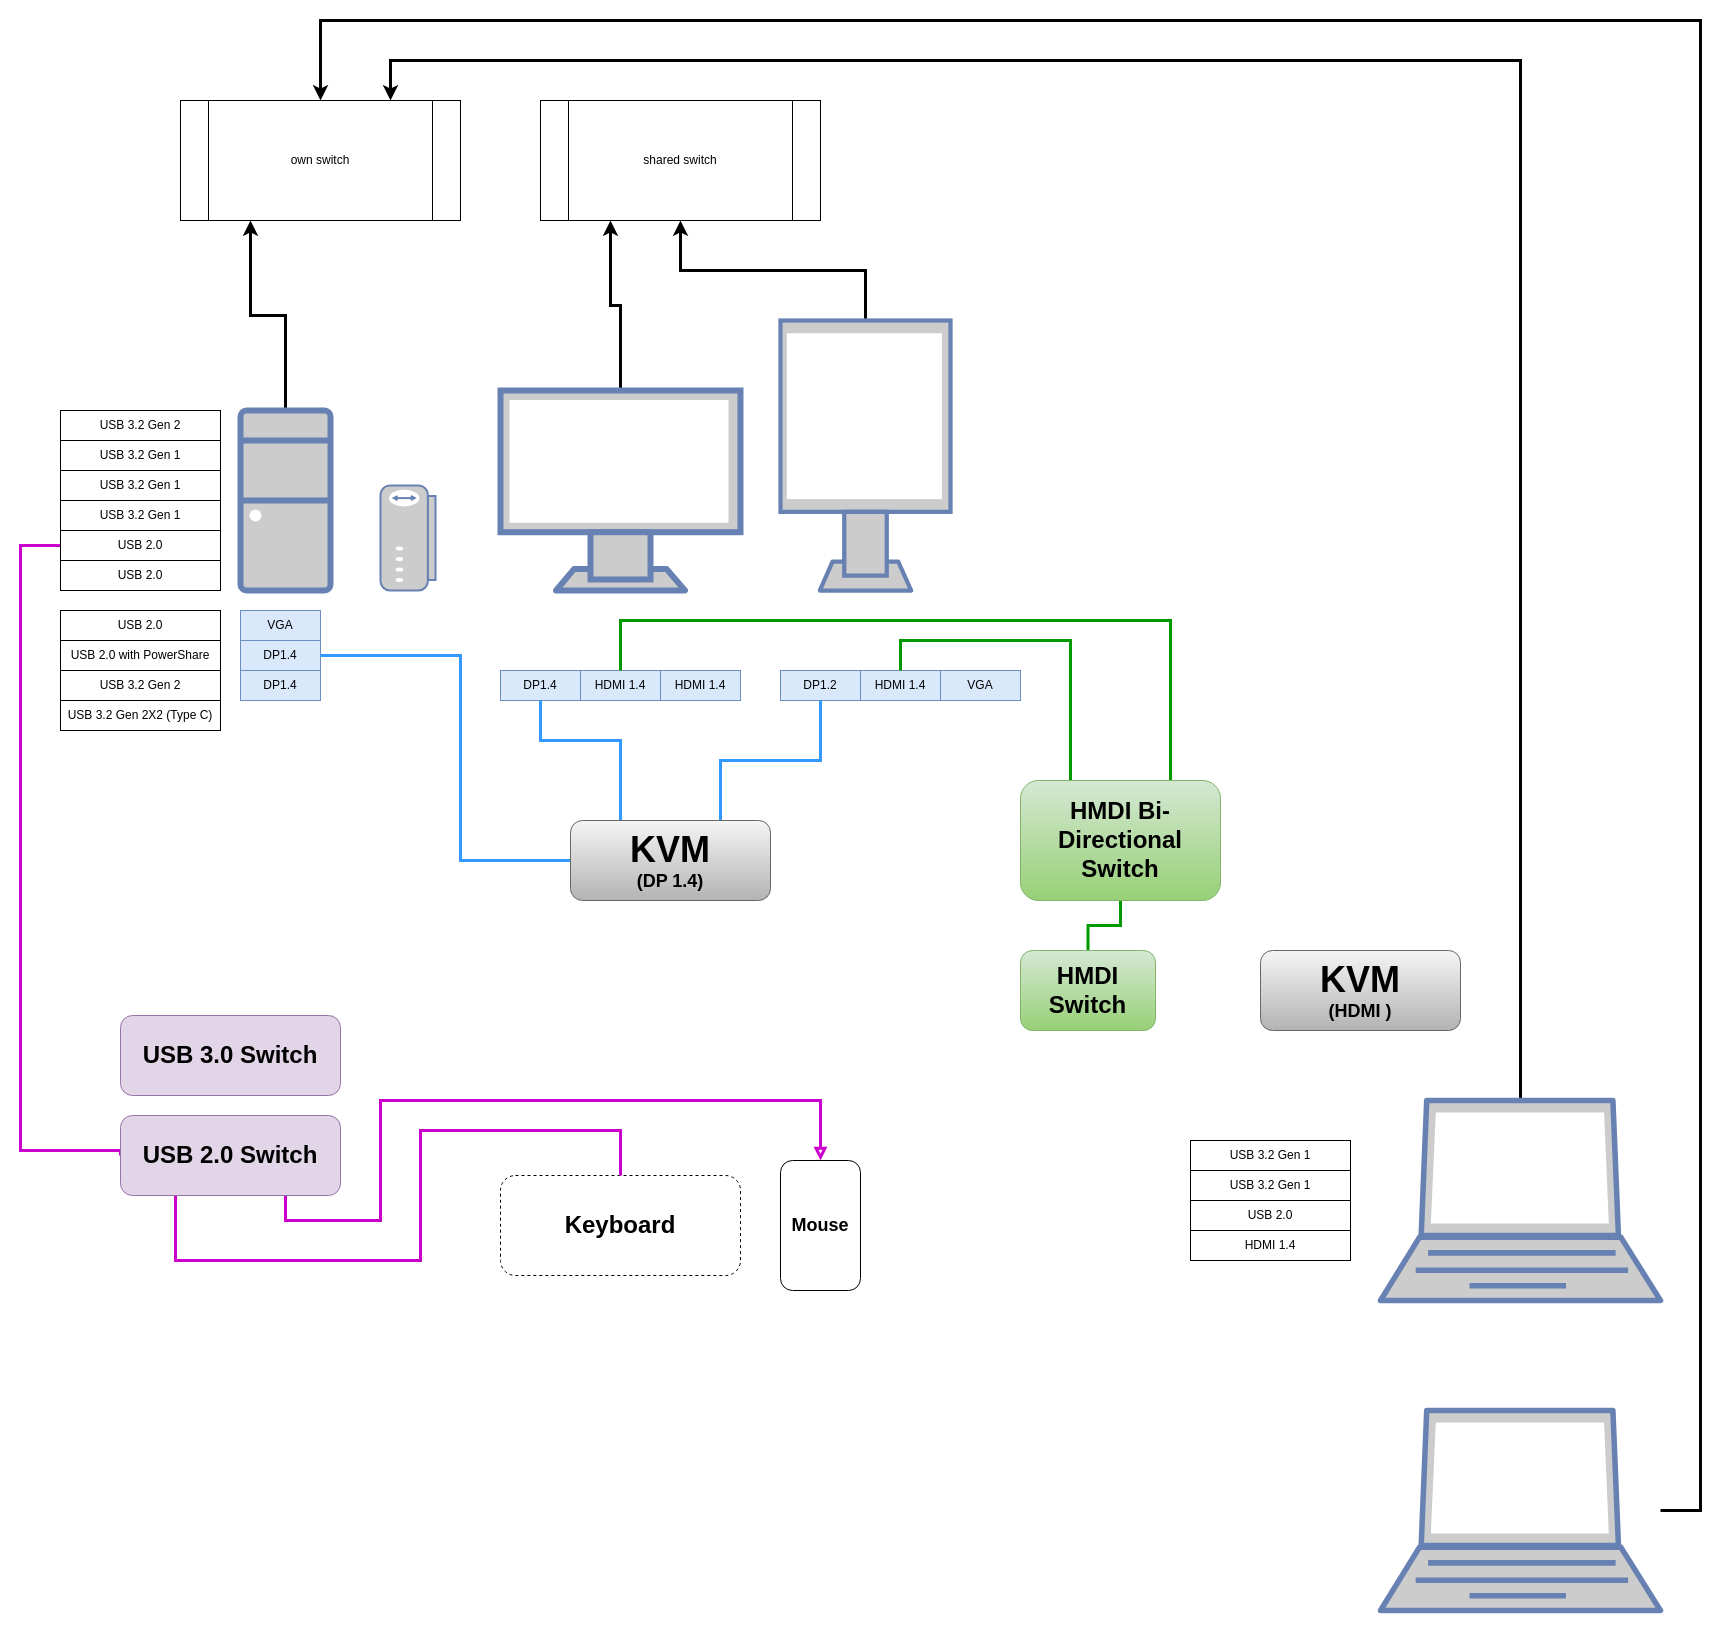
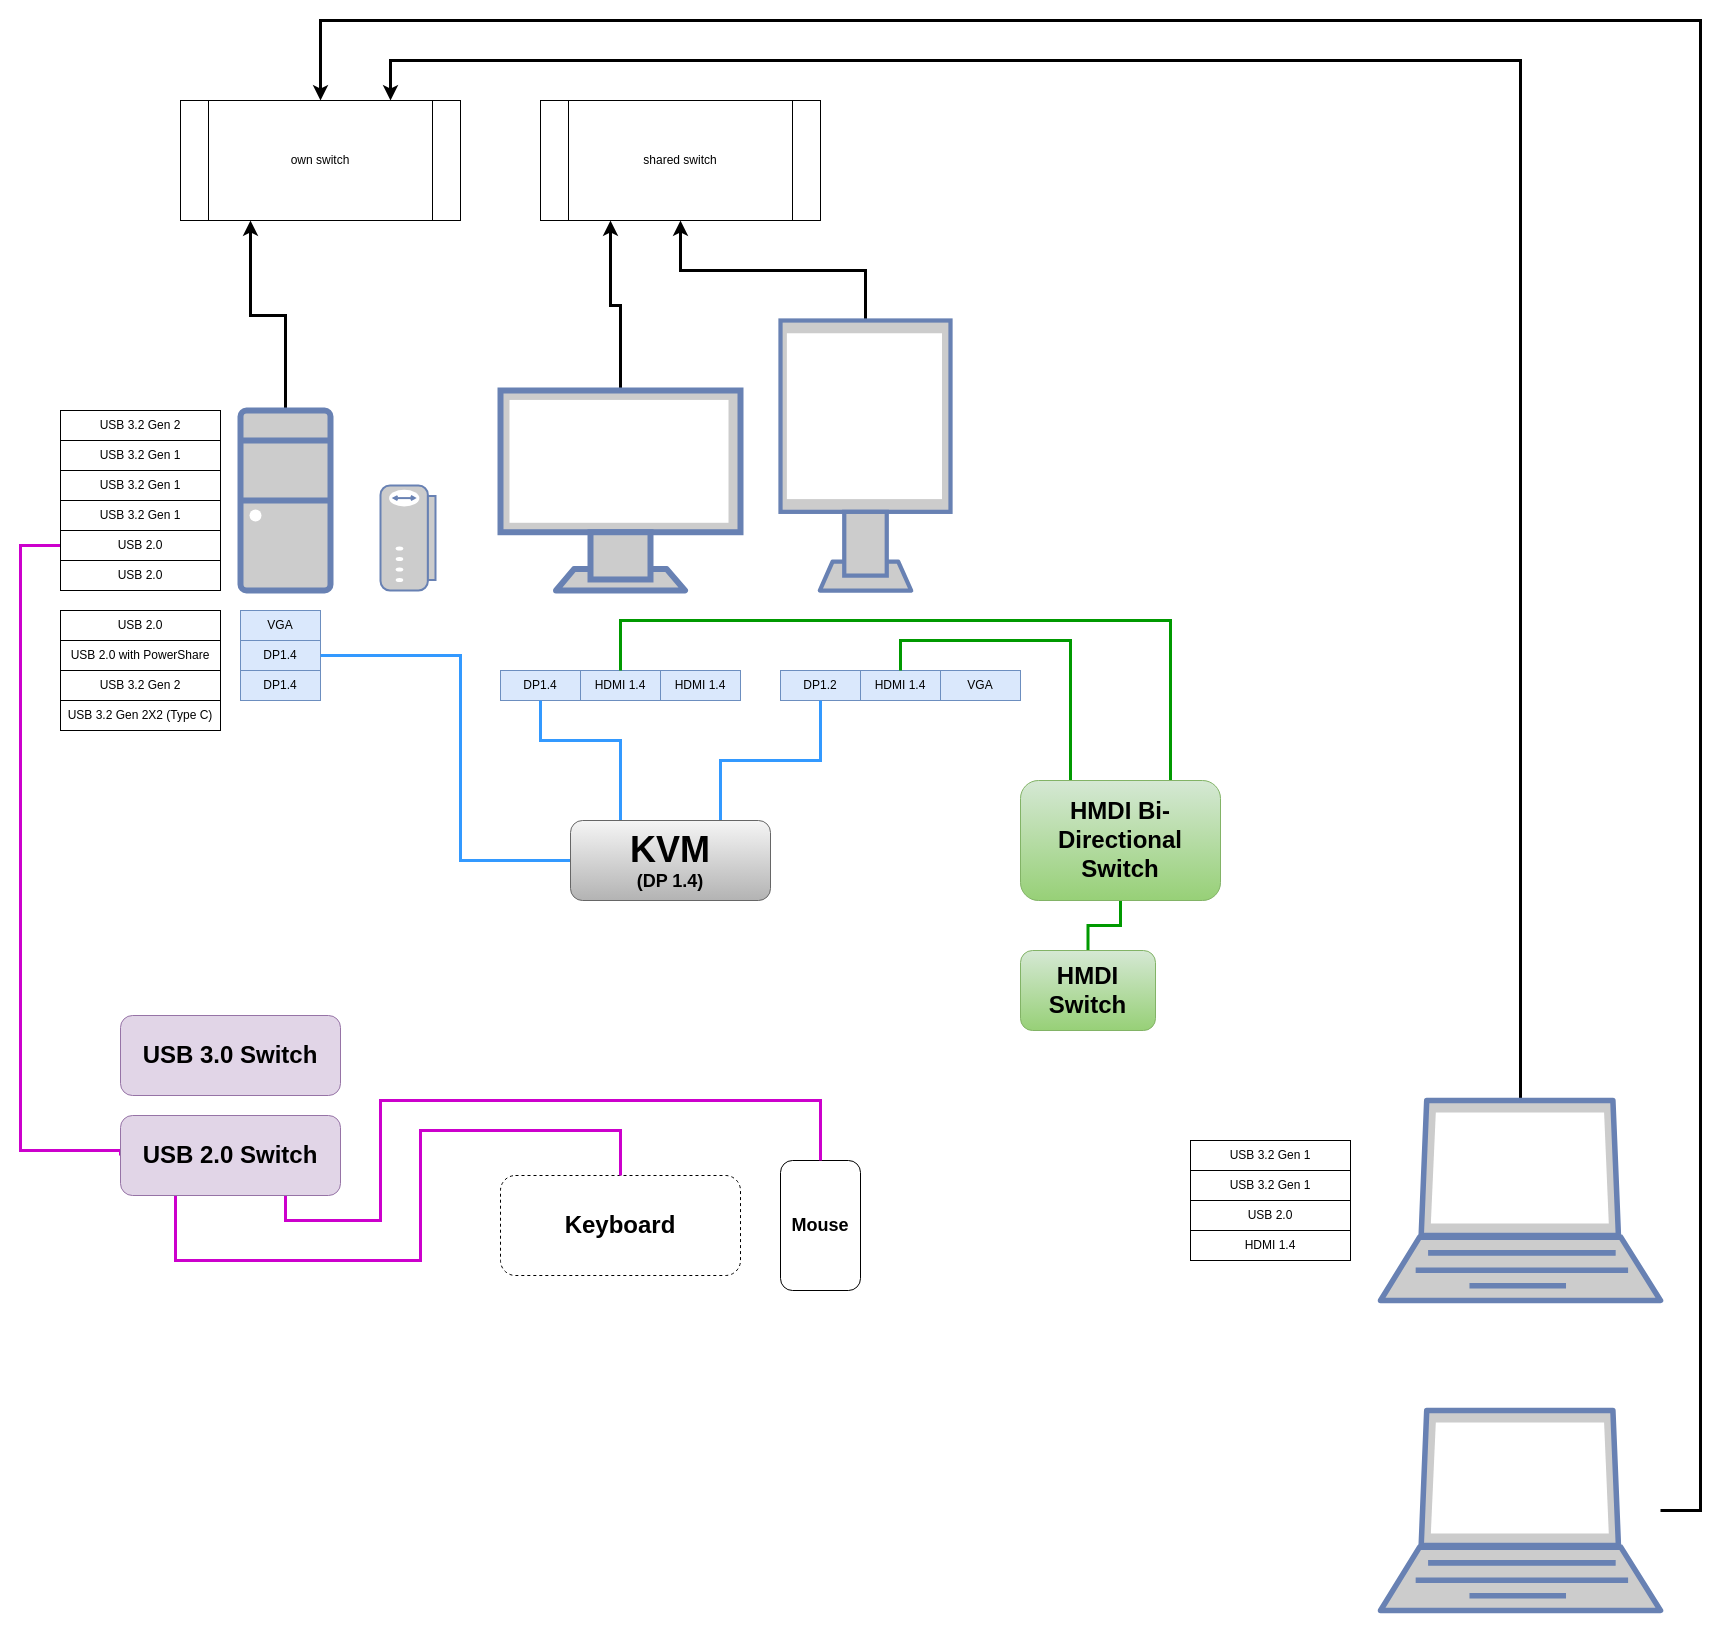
node "KVM (HDMI )": removed
edge "USB 2.0 Switch" -> "Mouse": arrowhead block -> none
